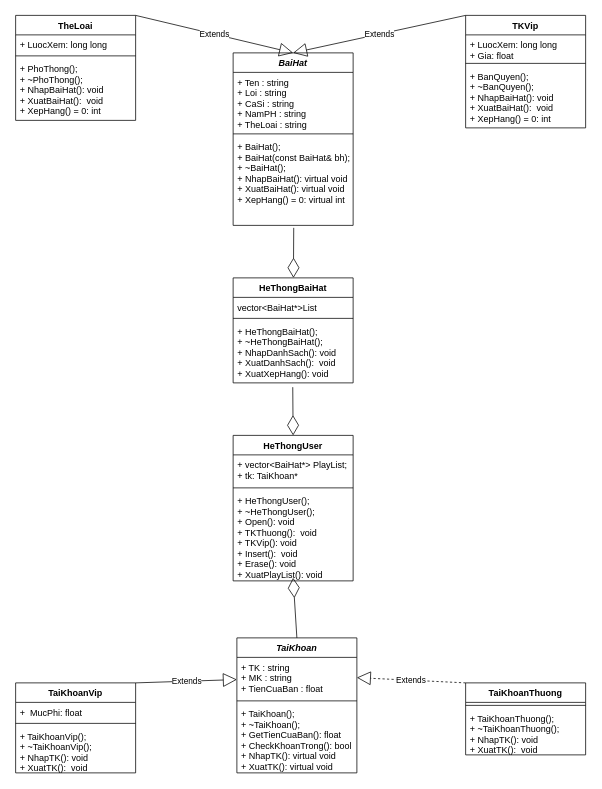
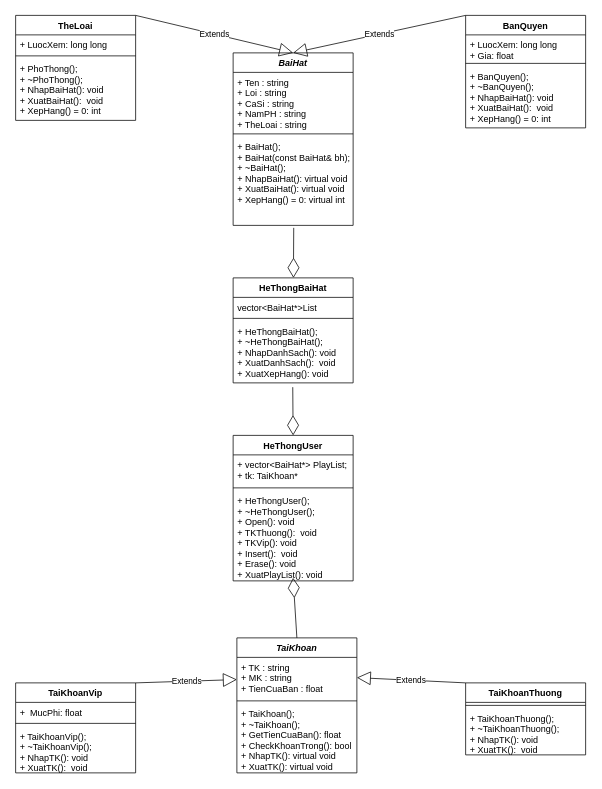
node "TKVip": label "TKVip" -> "BanQuyen"
edge "TaiKhoanThuong" -> "+ TK : string + MK : string + TienCuaBan : float": style dashed -> solid
